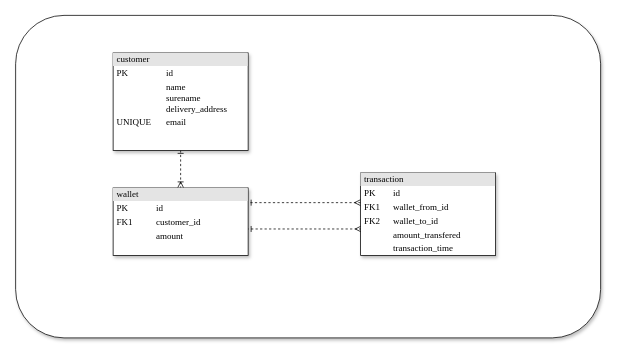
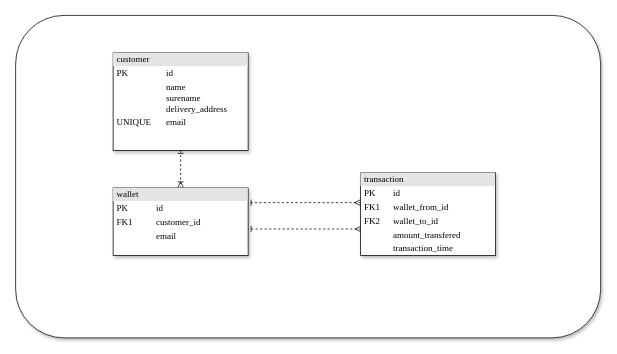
node "wallet PK id FK1 customer_id amount": label "wallet PK id FK1 customer_id amount" -> "wallet PK id FK1 customer_id email"
